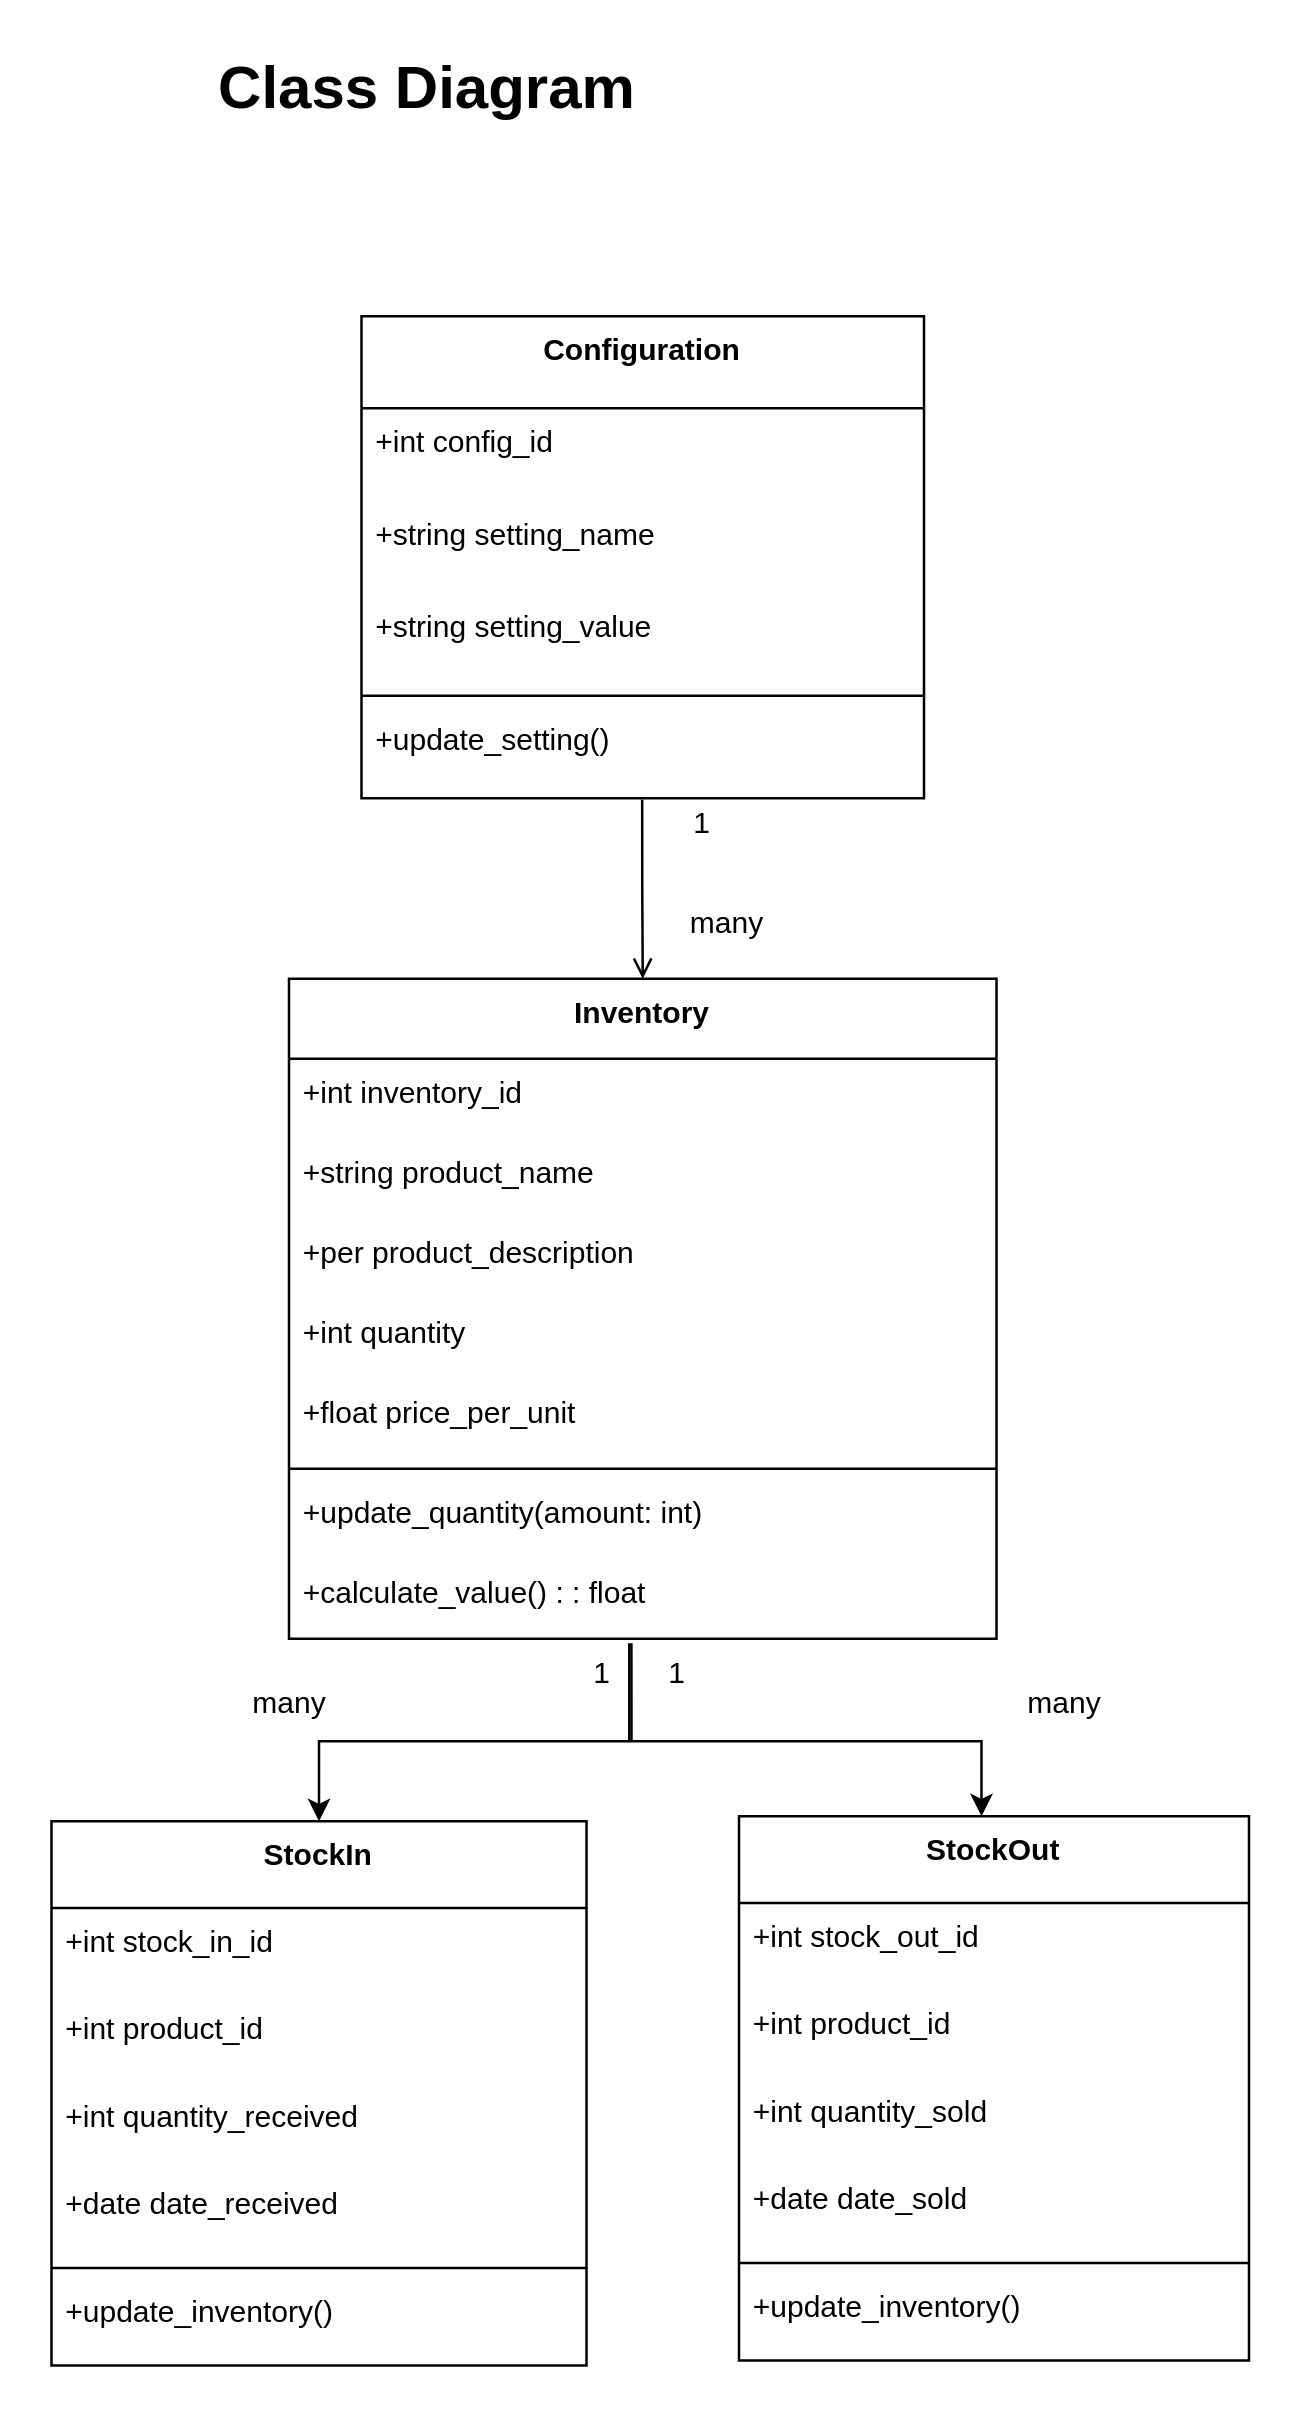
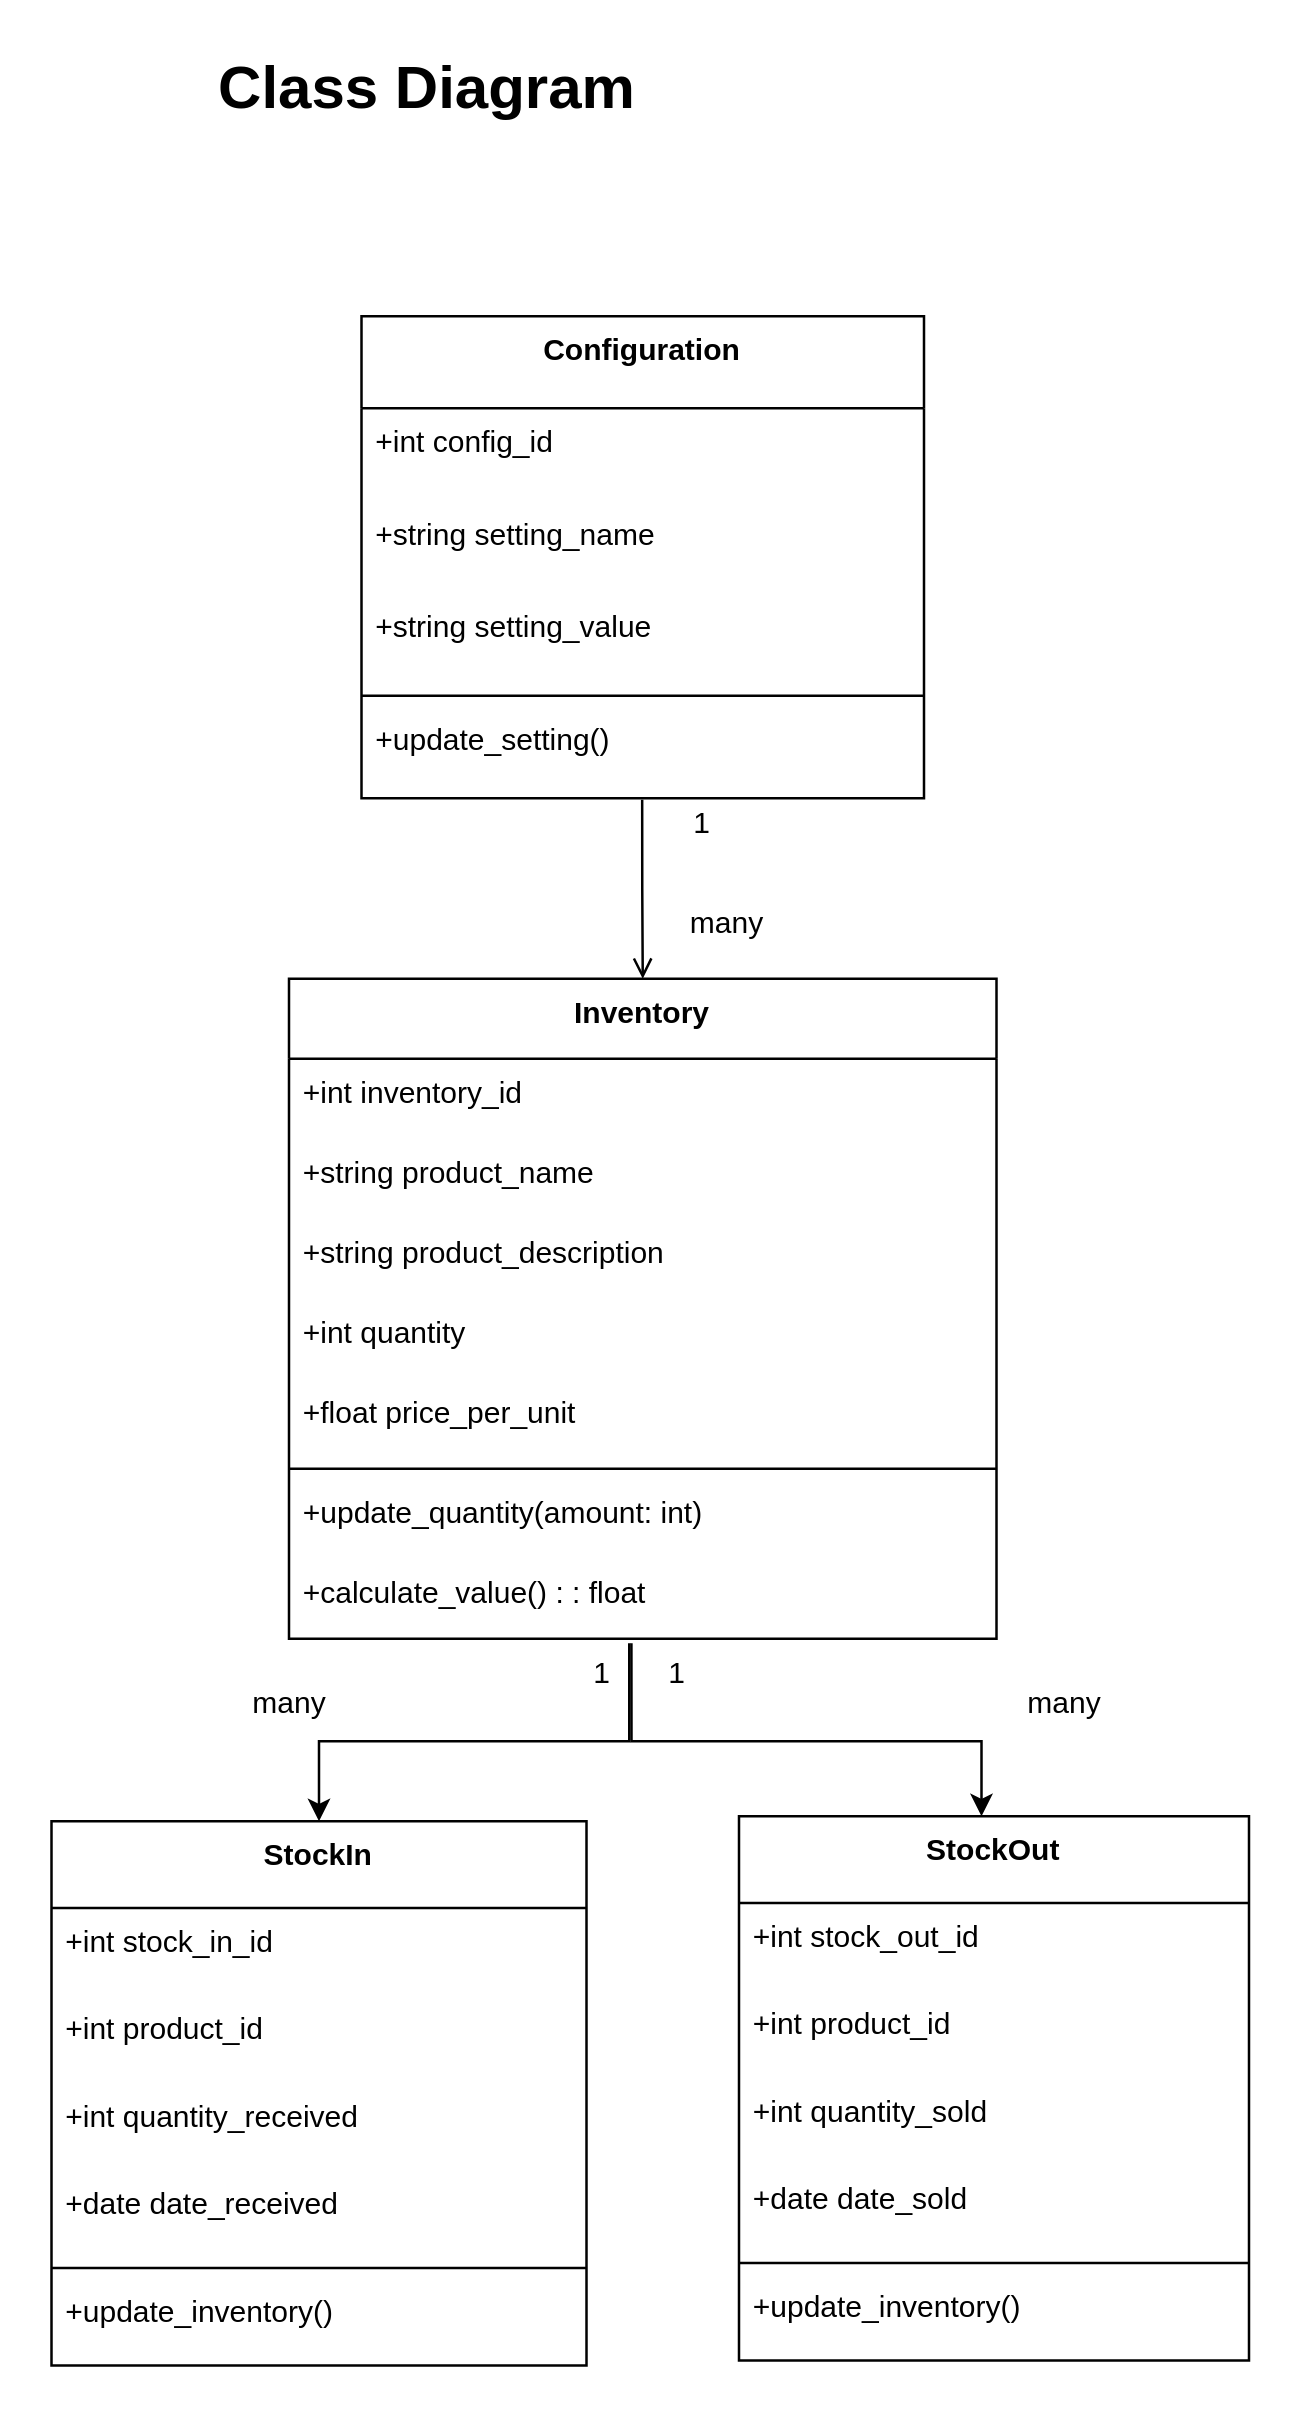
node "+per product_description": label "+per product_description" -> "+string product_description"
